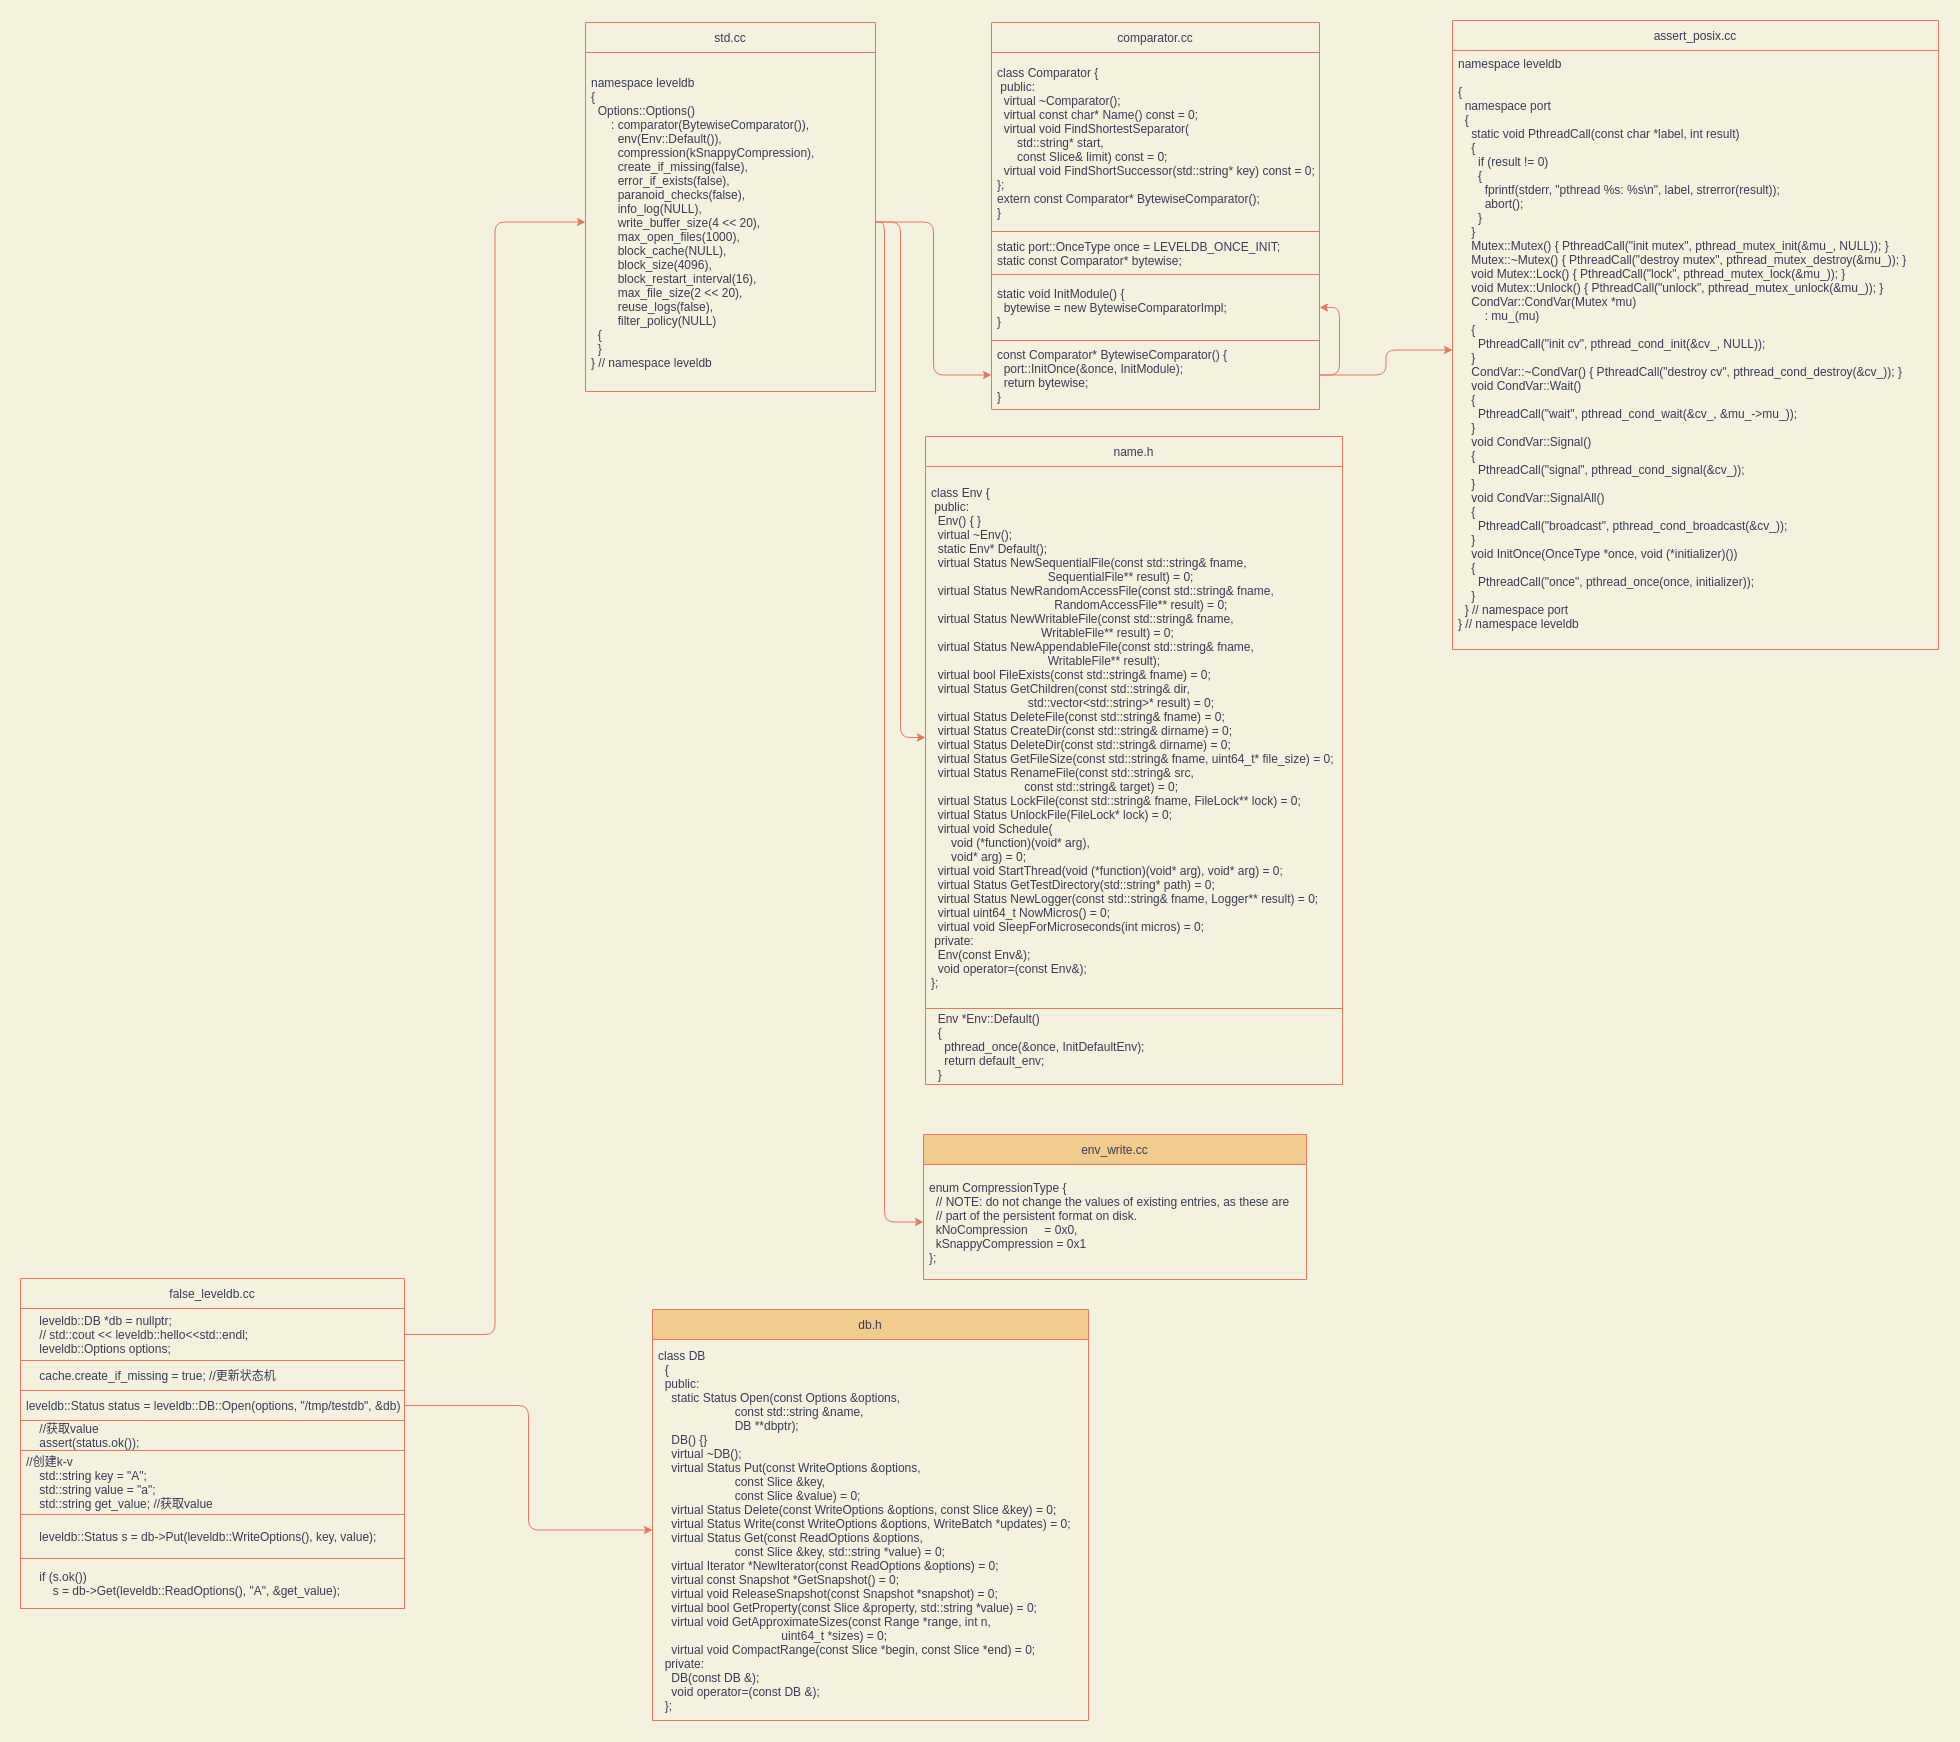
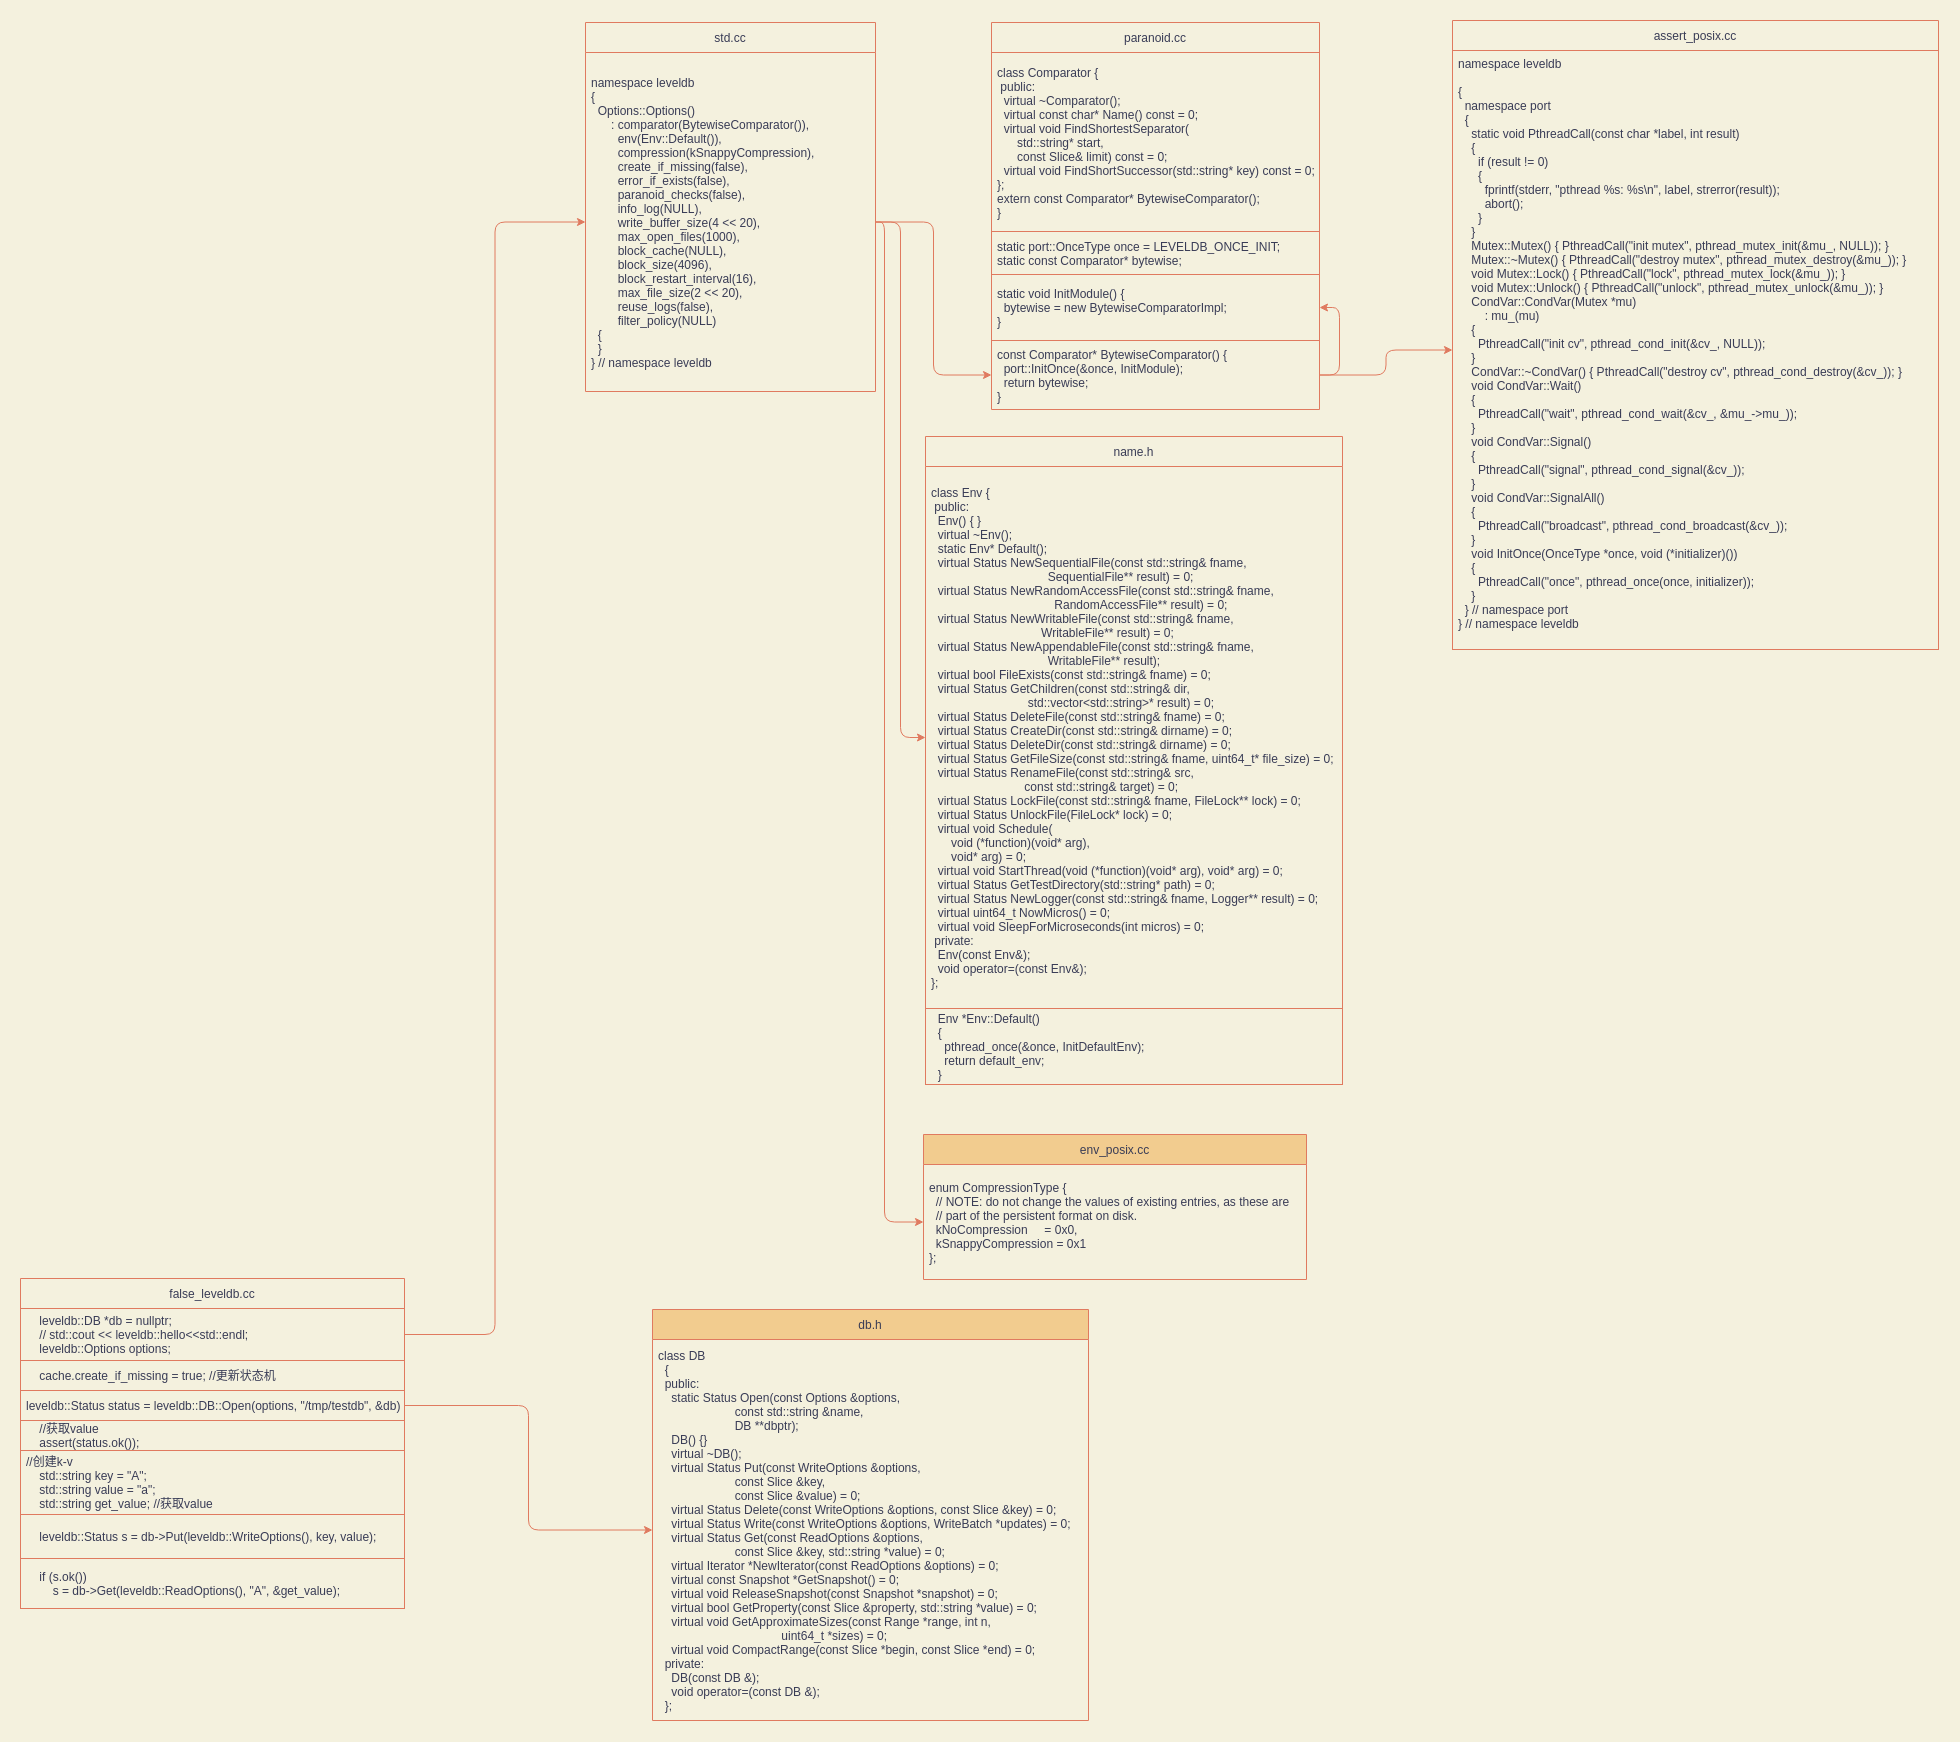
node "comparator.cc": label "comparator.cc" -> "paranoid.cc"
node "env_write.cc": label "env_write.cc" -> "env_posix.cc"
